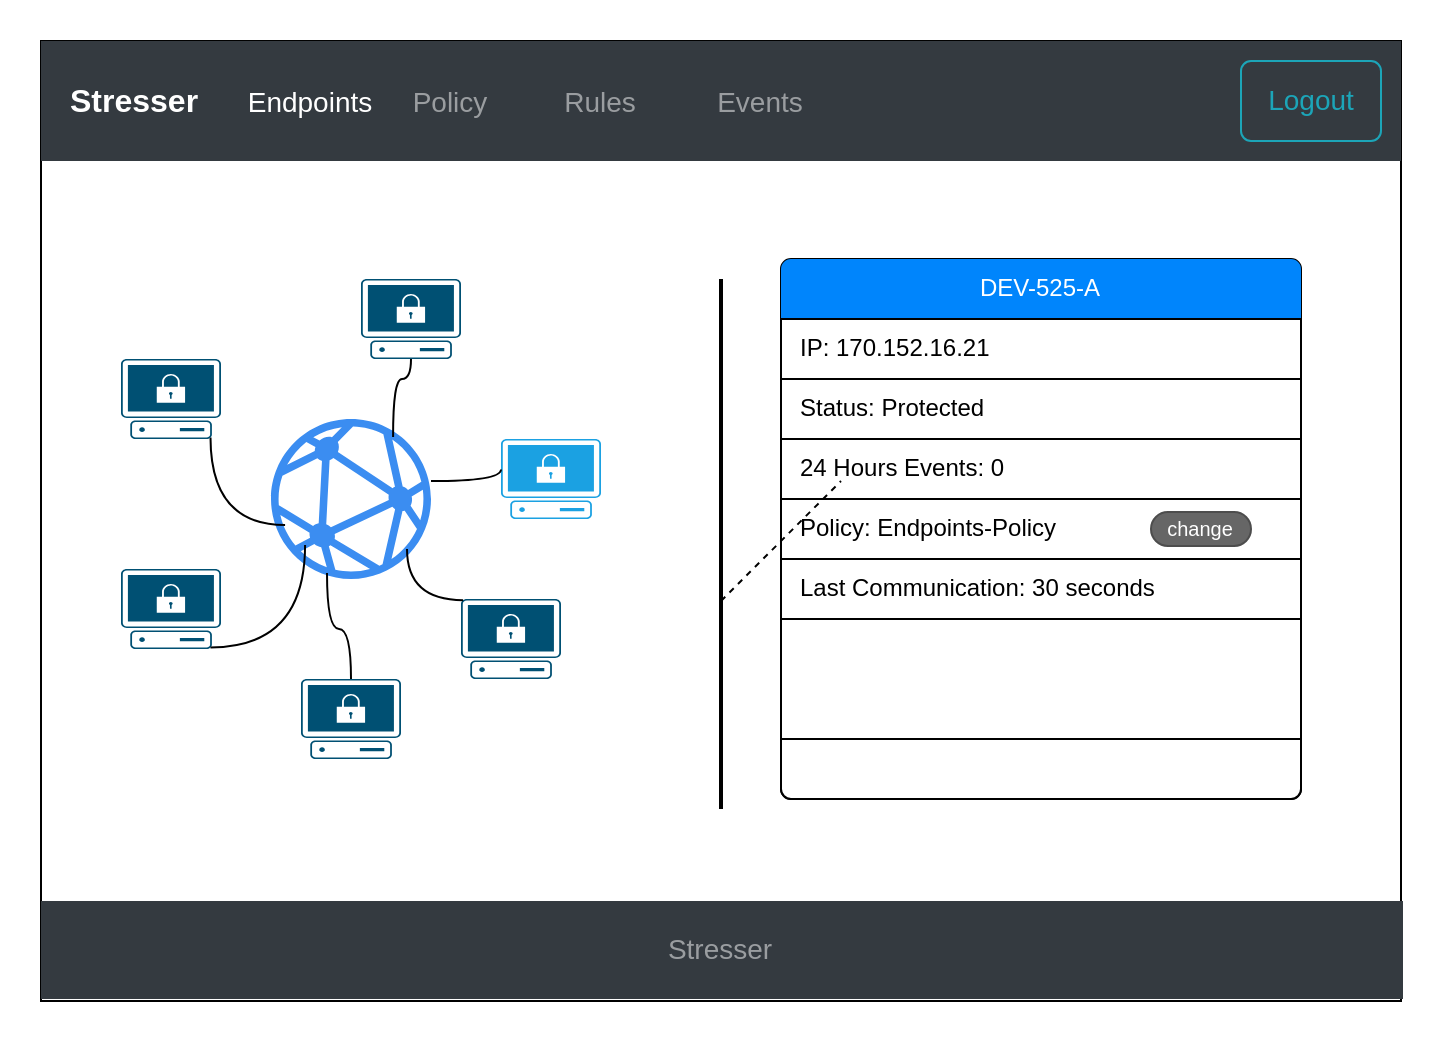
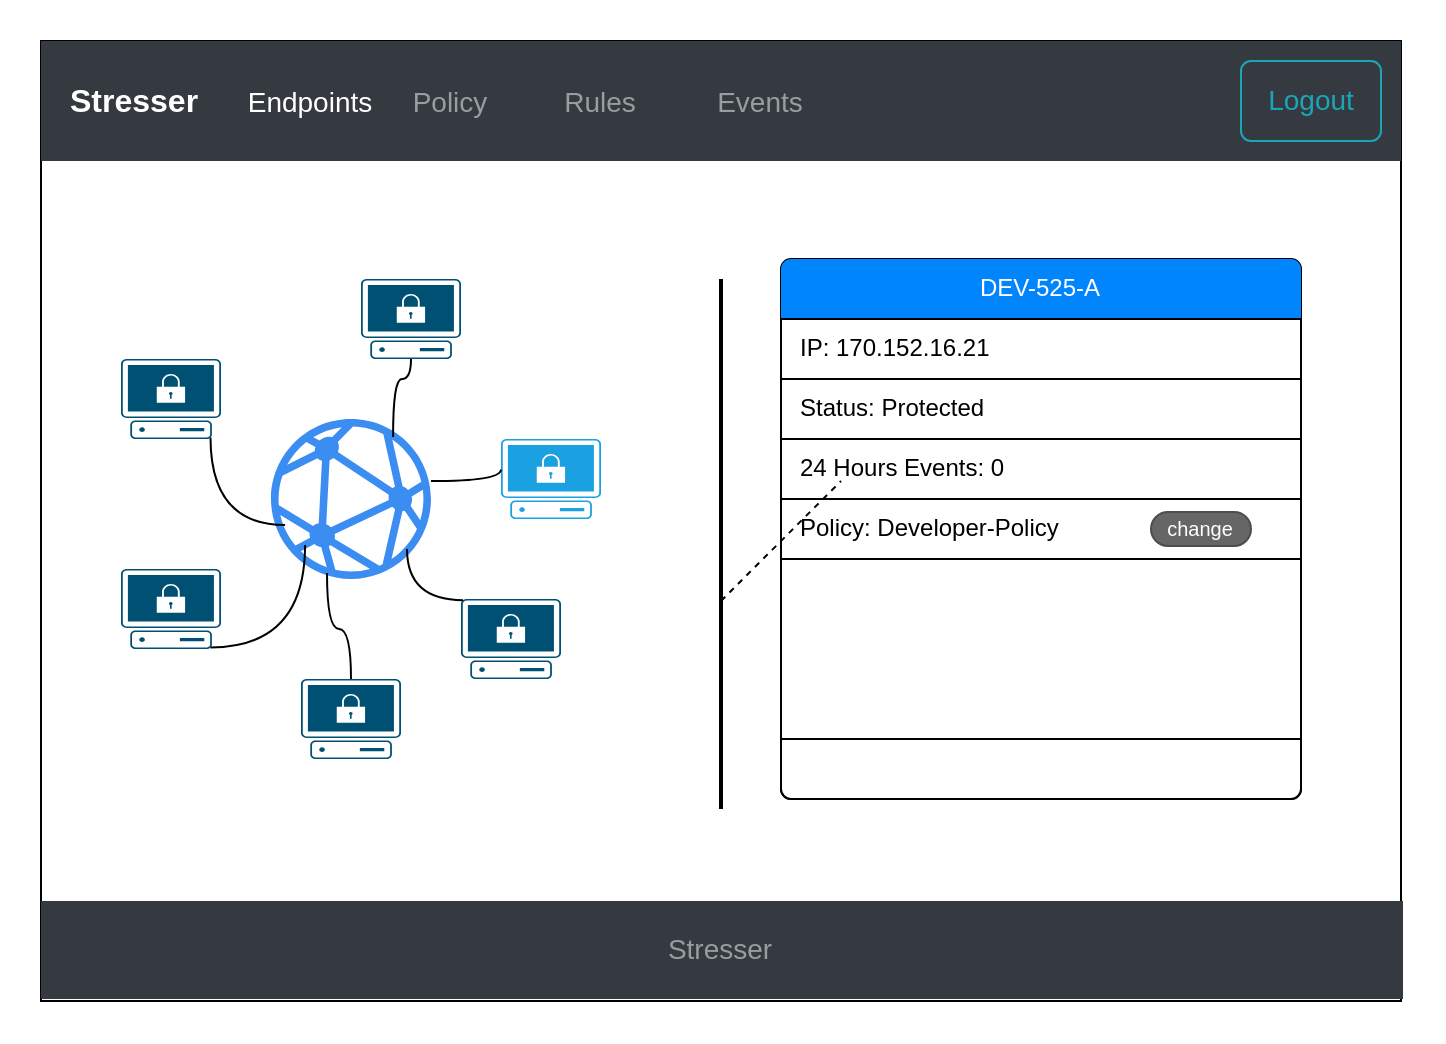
node "Policy: Endpoints-Policy": label "Policy: Endpoints-Policy" -> "Policy: Developer-Policy"
node "Last Communication: 30 seconds": removed
